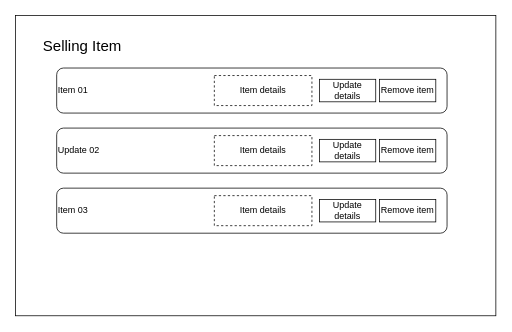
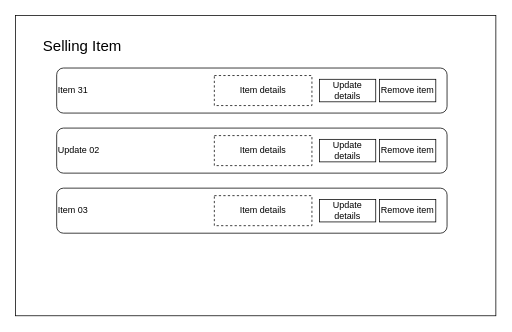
node "Item 01": label "Item 01" -> "Item 31"
